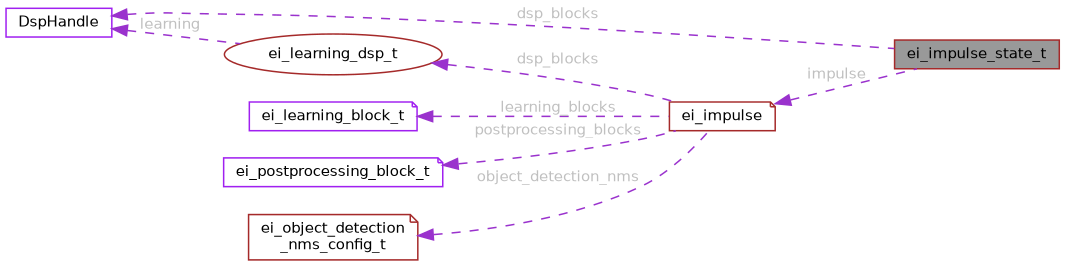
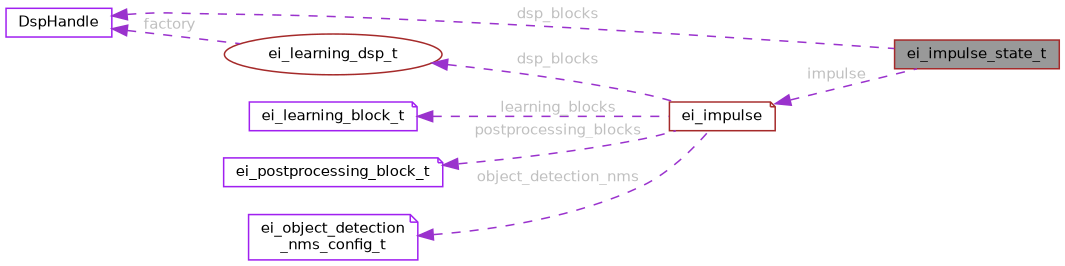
edge "ei_learning_dsp_t" -> "DspHandle": label " learning" -> " factory"
node "ei_object_detection _nms_config_t": color brown -> purple
